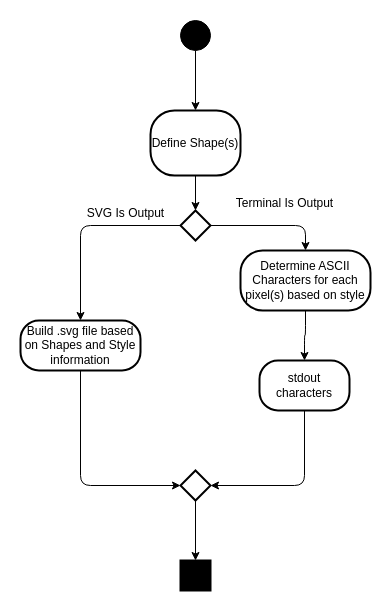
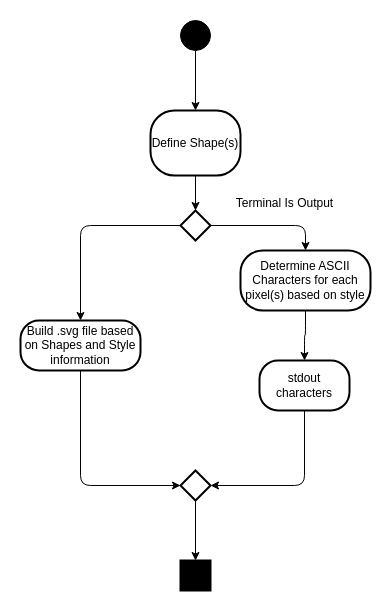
node "SVG Is Output": removed
